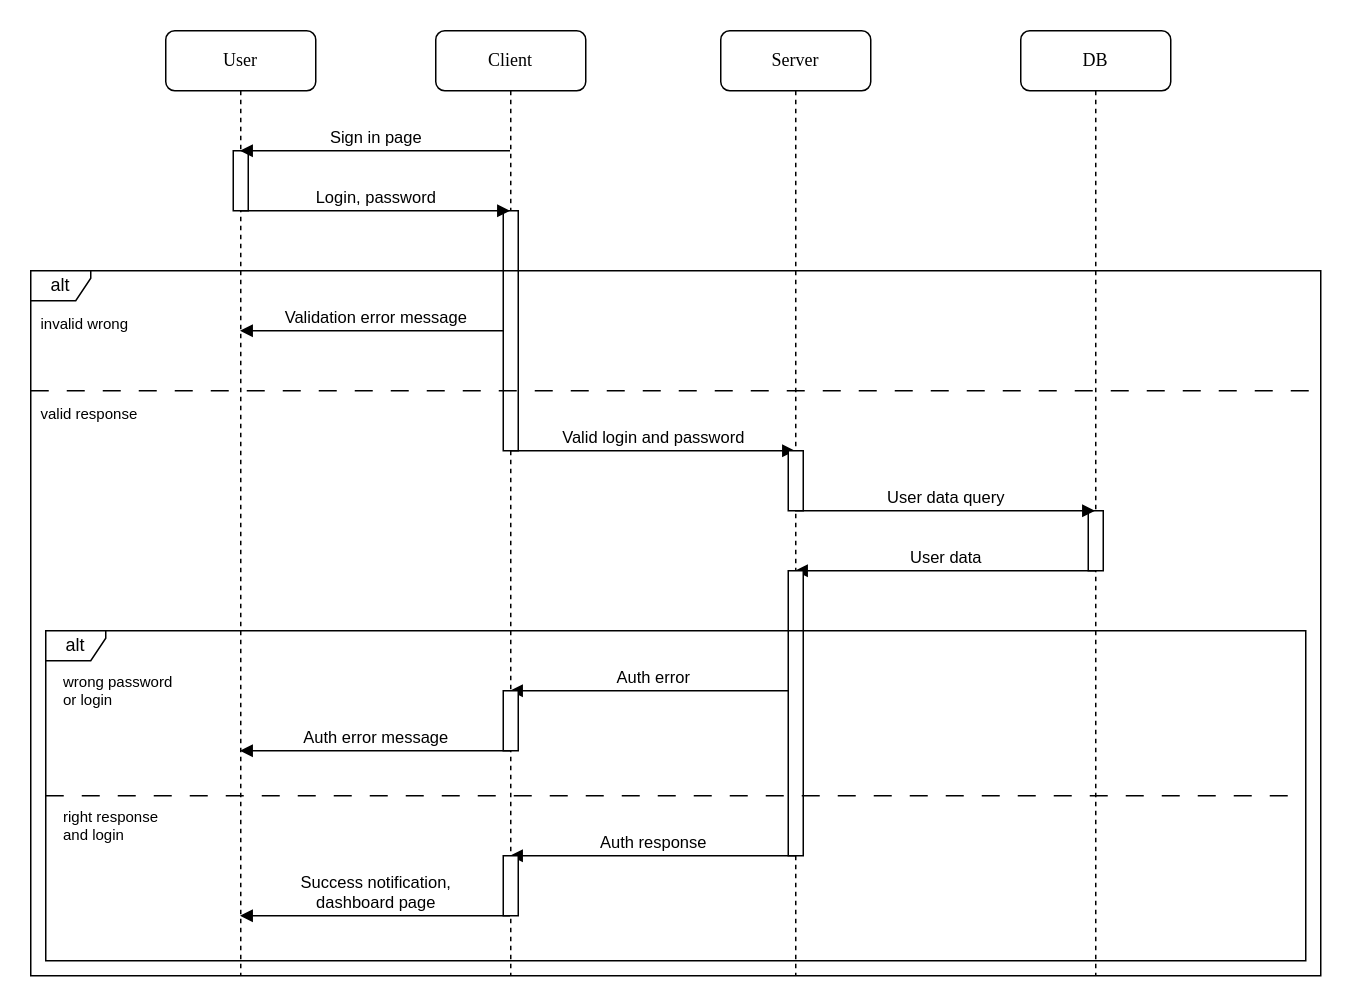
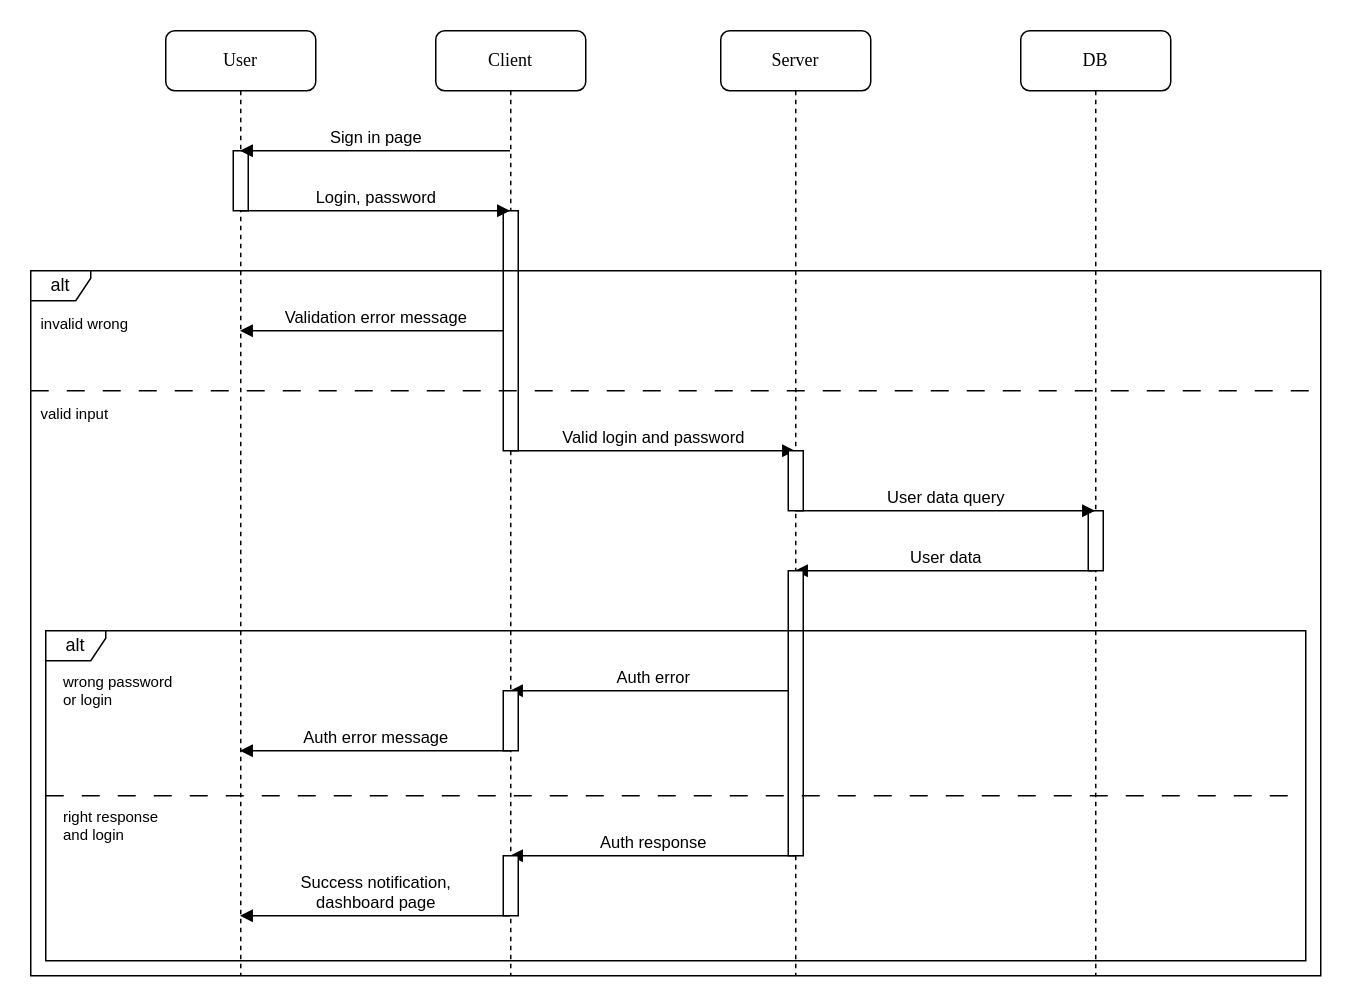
node "valid response": label "valid response" -> "valid input"
